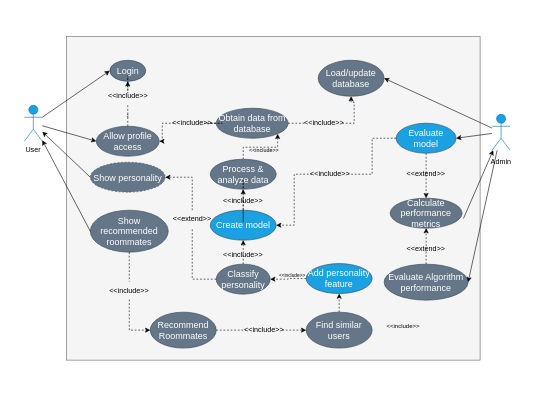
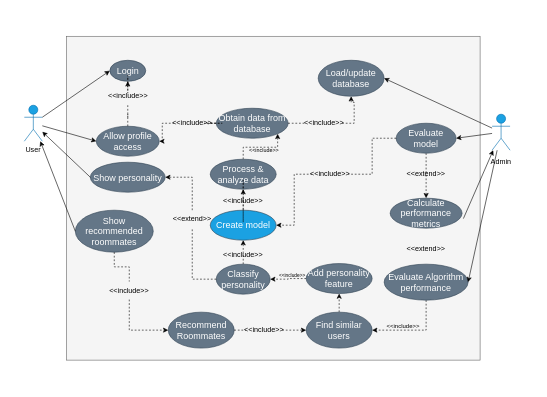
node "Evaluate model": fillcolor #1ba1e2 -> #647687
node "Show personality": style dashed -> solid
node "Show recommended roommates": moved (129, 231) -> (114, 231)
edge "Evaluate Algorithm performance" -> "Calculate performance metrics": removed
node "Add personality feature": fillcolor #1ba1e2 -> #647687
node "Recommend Roommates": moved (183, 330) -> (201, 330)
edge "Evaluate Algorithm performance" -> "Find similar users": added
